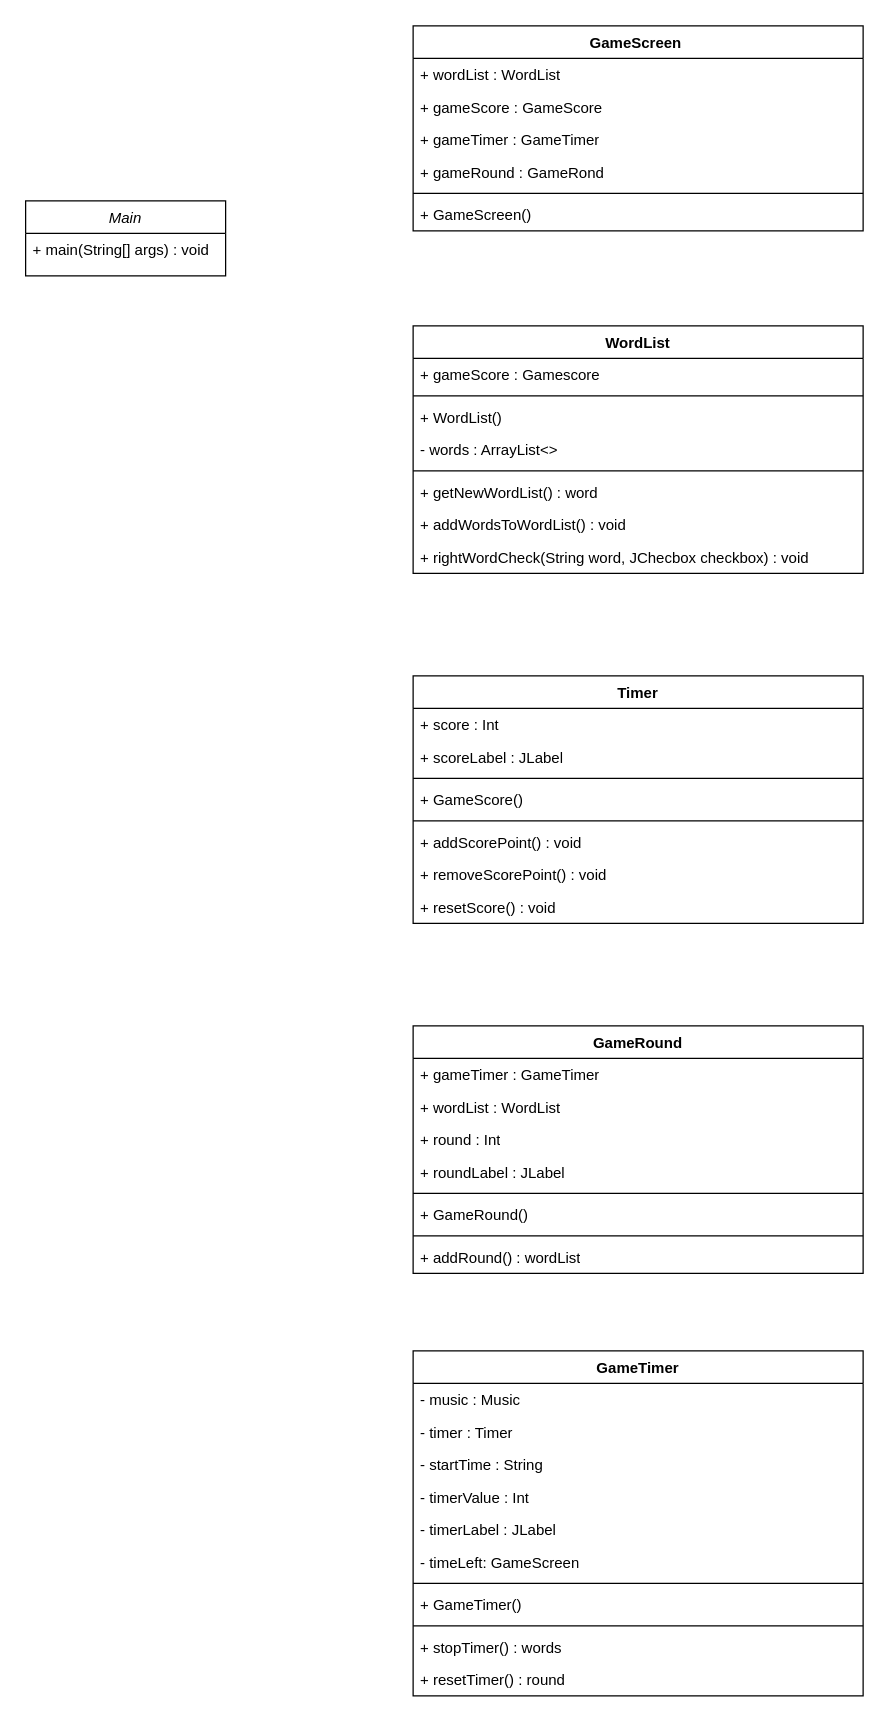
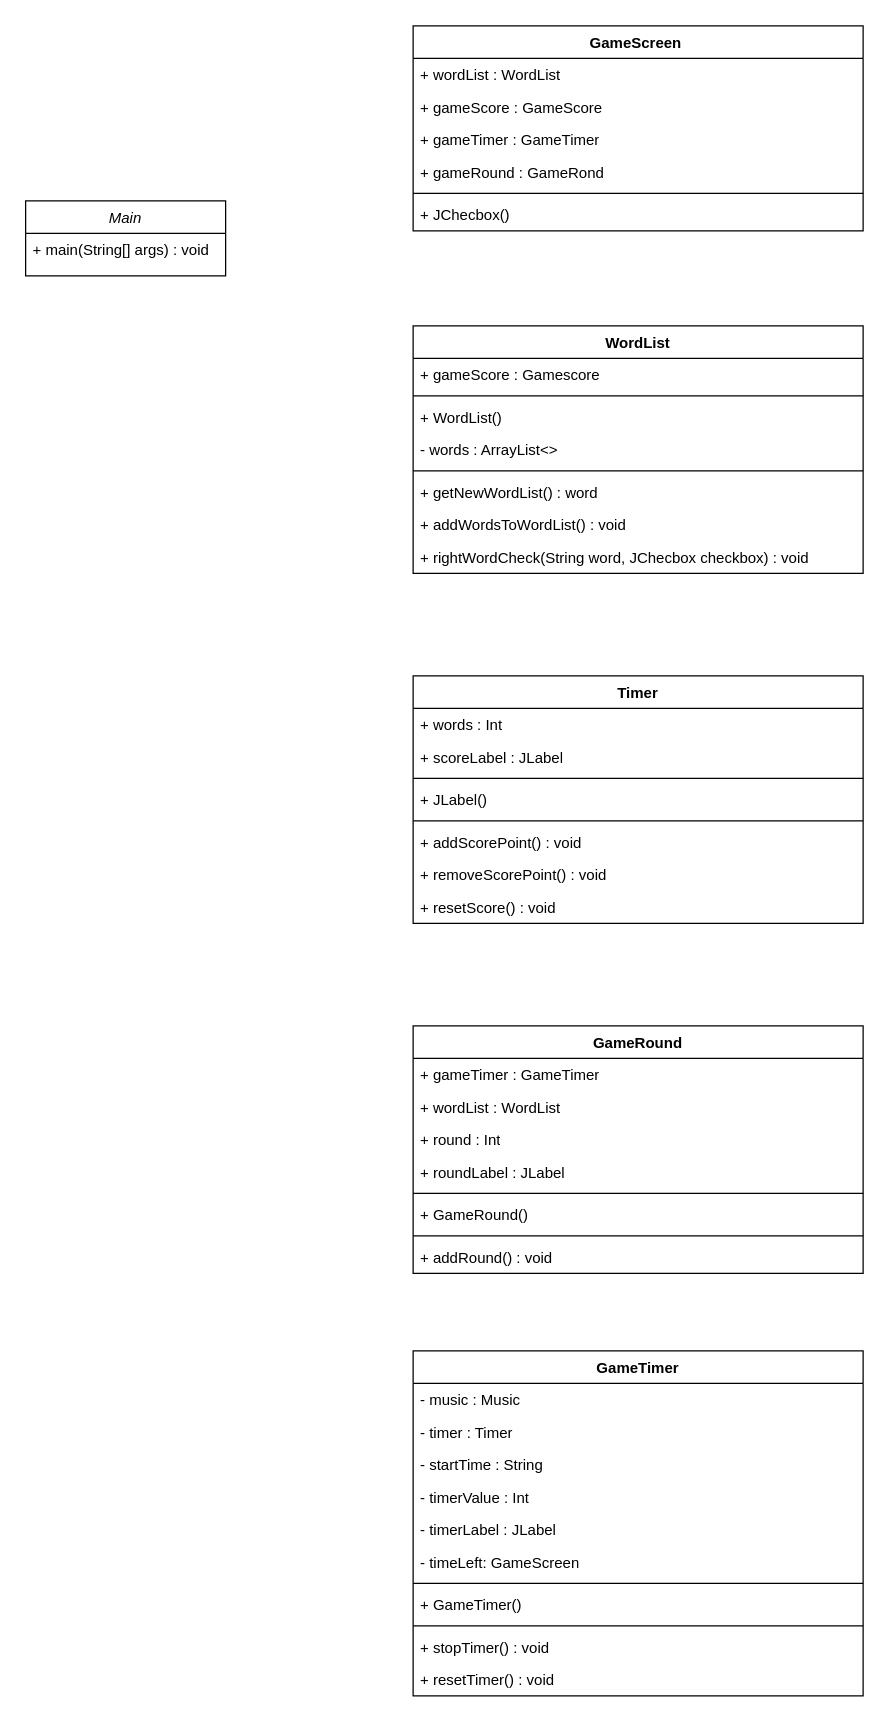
node "+ GameScreen()": label "+ GameScreen()" -> "+ JChecbox()"
node "+ score : Int": label "+ score : Int" -> "+ words : Int"
node "+ GameScore()": label "+ GameScore()" -> "+ JLabel()"
node "+ addRound() : wordList": label "+ addRound() : wordList" -> "+ addRound() : void"
node "+ stopTimer() : words": label "+ stopTimer() : words" -> "+ stopTimer() : void"
node "+ resetTimer() : round": label "+ resetTimer() : round" -> "+ resetTimer() : void"
